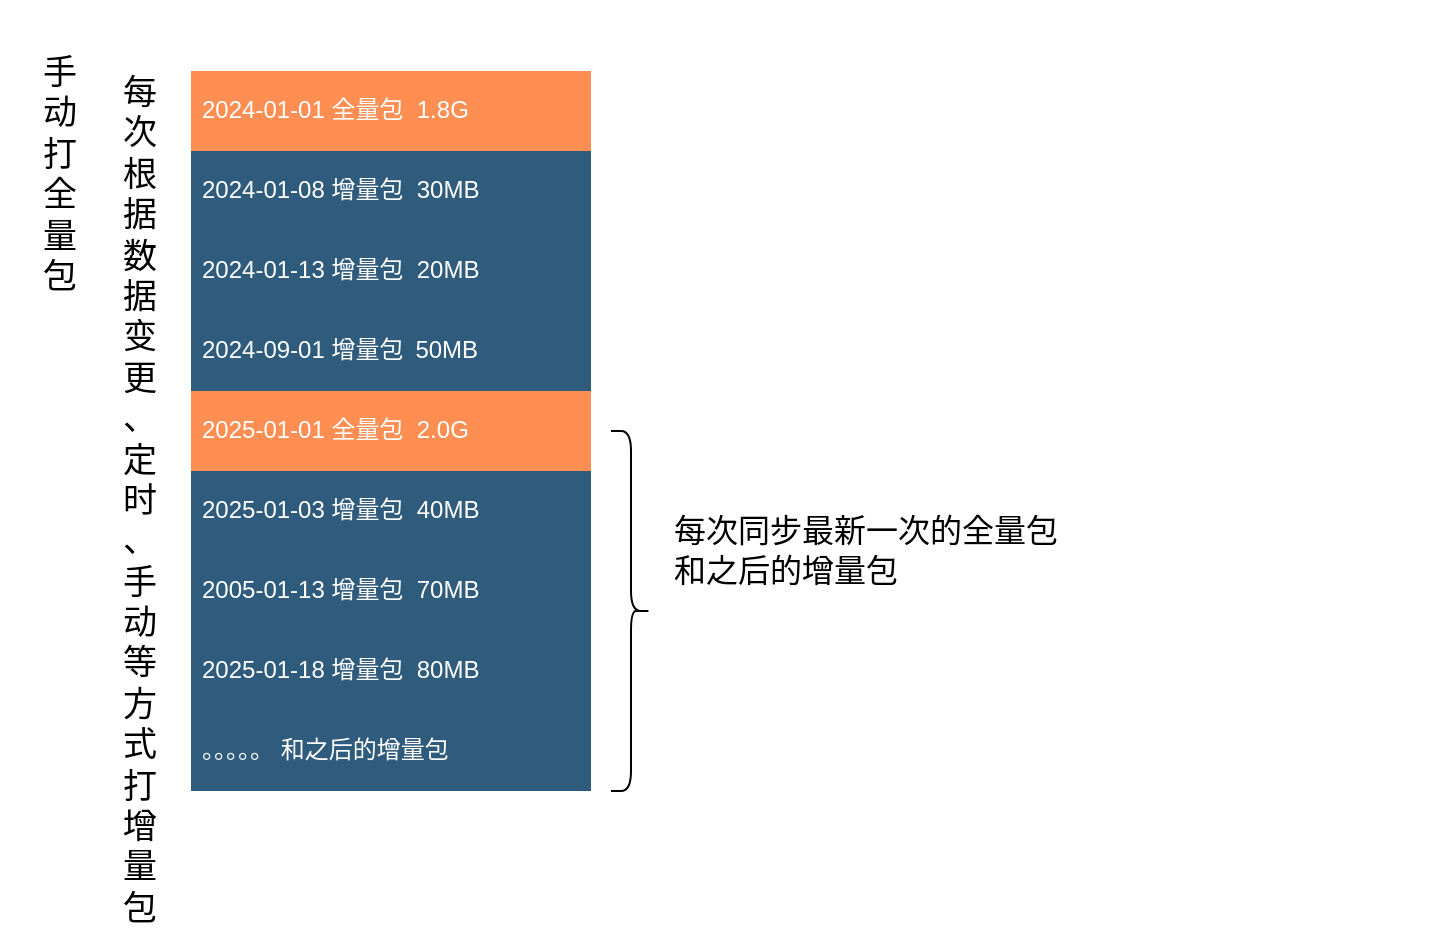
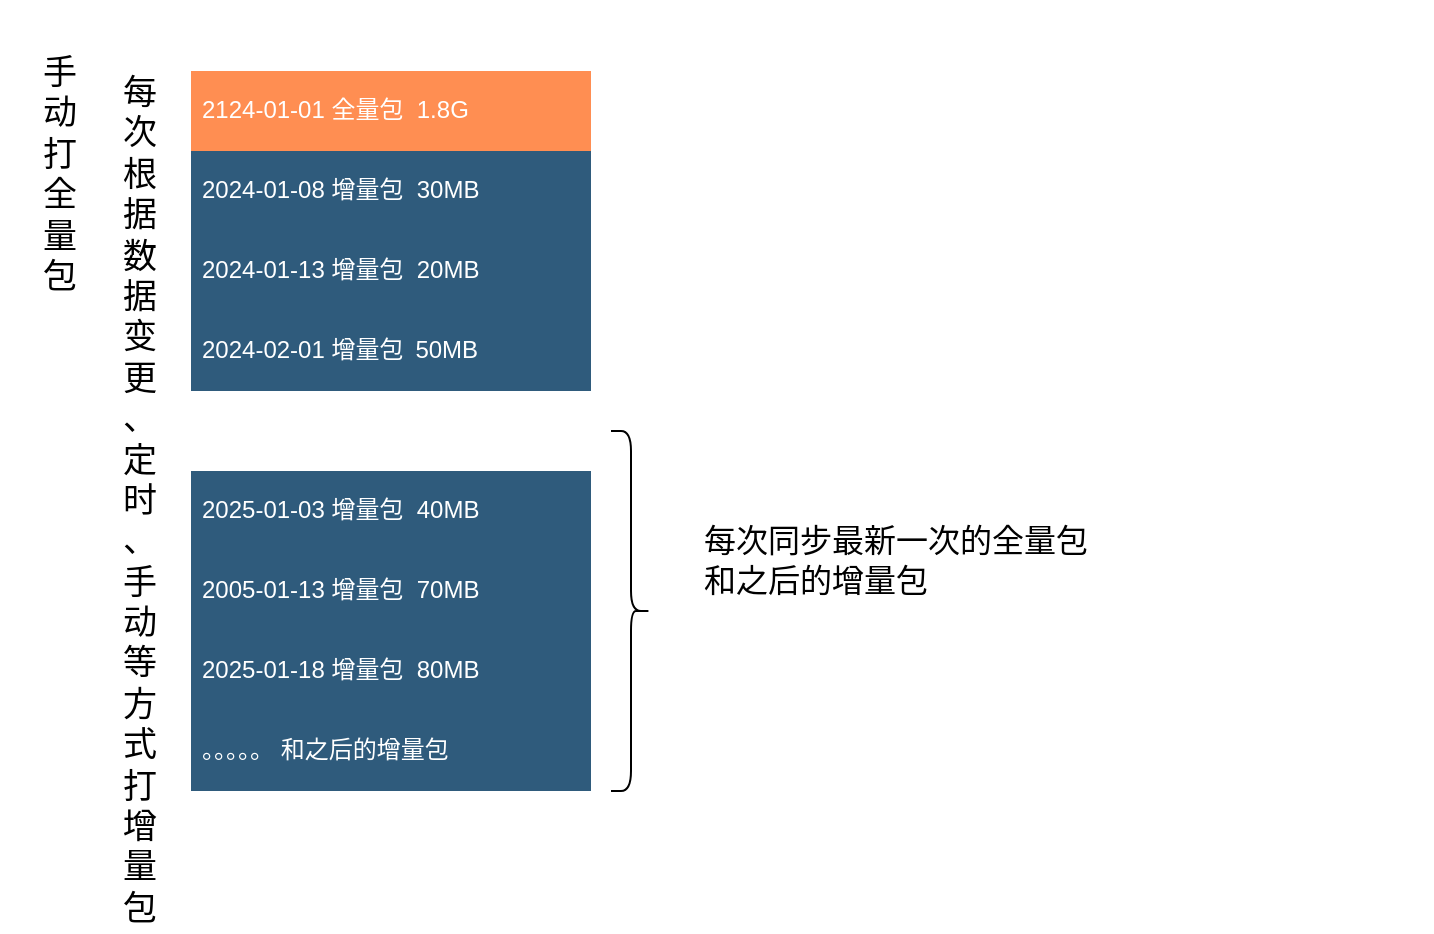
node "2024-01-01 全量包 1.8G": label "2024-01-01 全量包 1.8G" -> "2124-01-01 全量包 1.8G"
node "2024-09-01 增量包 50MB": label "2024-09-01 增量包 50MB" -> "2024-02-01 增量包 50MB"
node "2025-01-01 全量包 2.0G": removed
node "每次同步最新一次的全量包 和之后的增量包": moved (1031, 551) -> (1061, 561)
